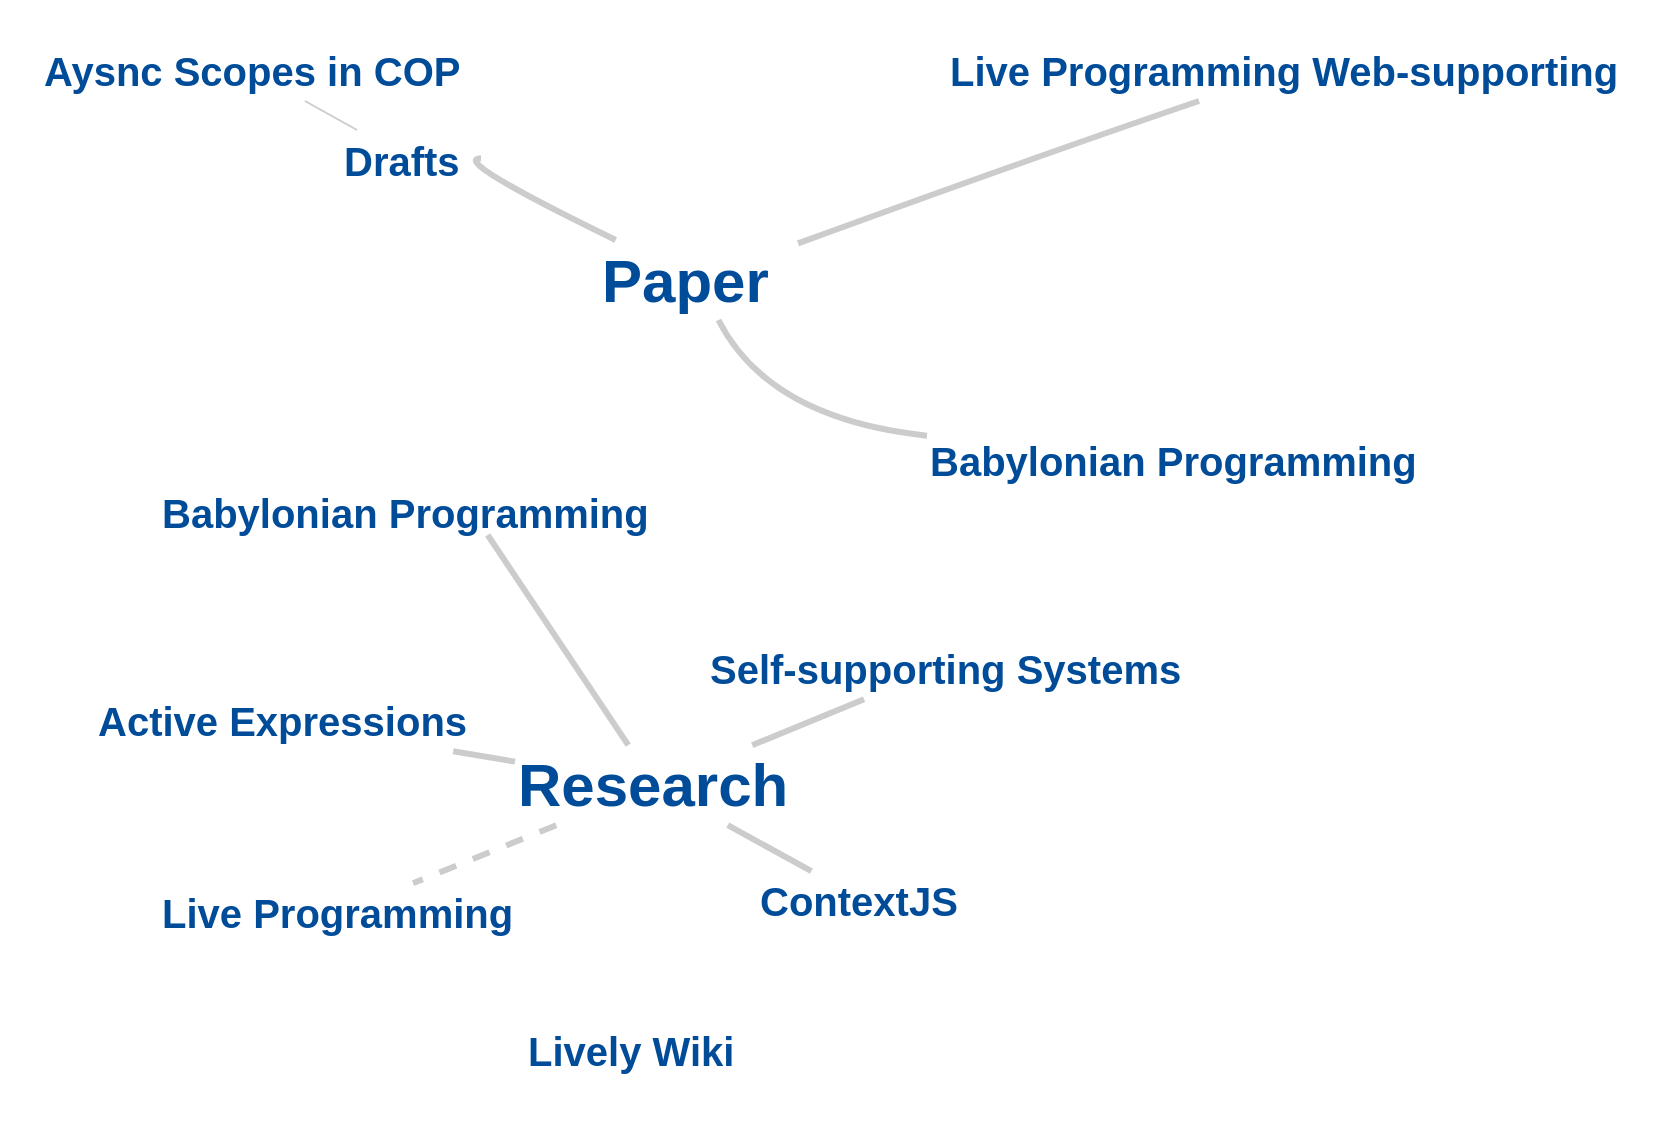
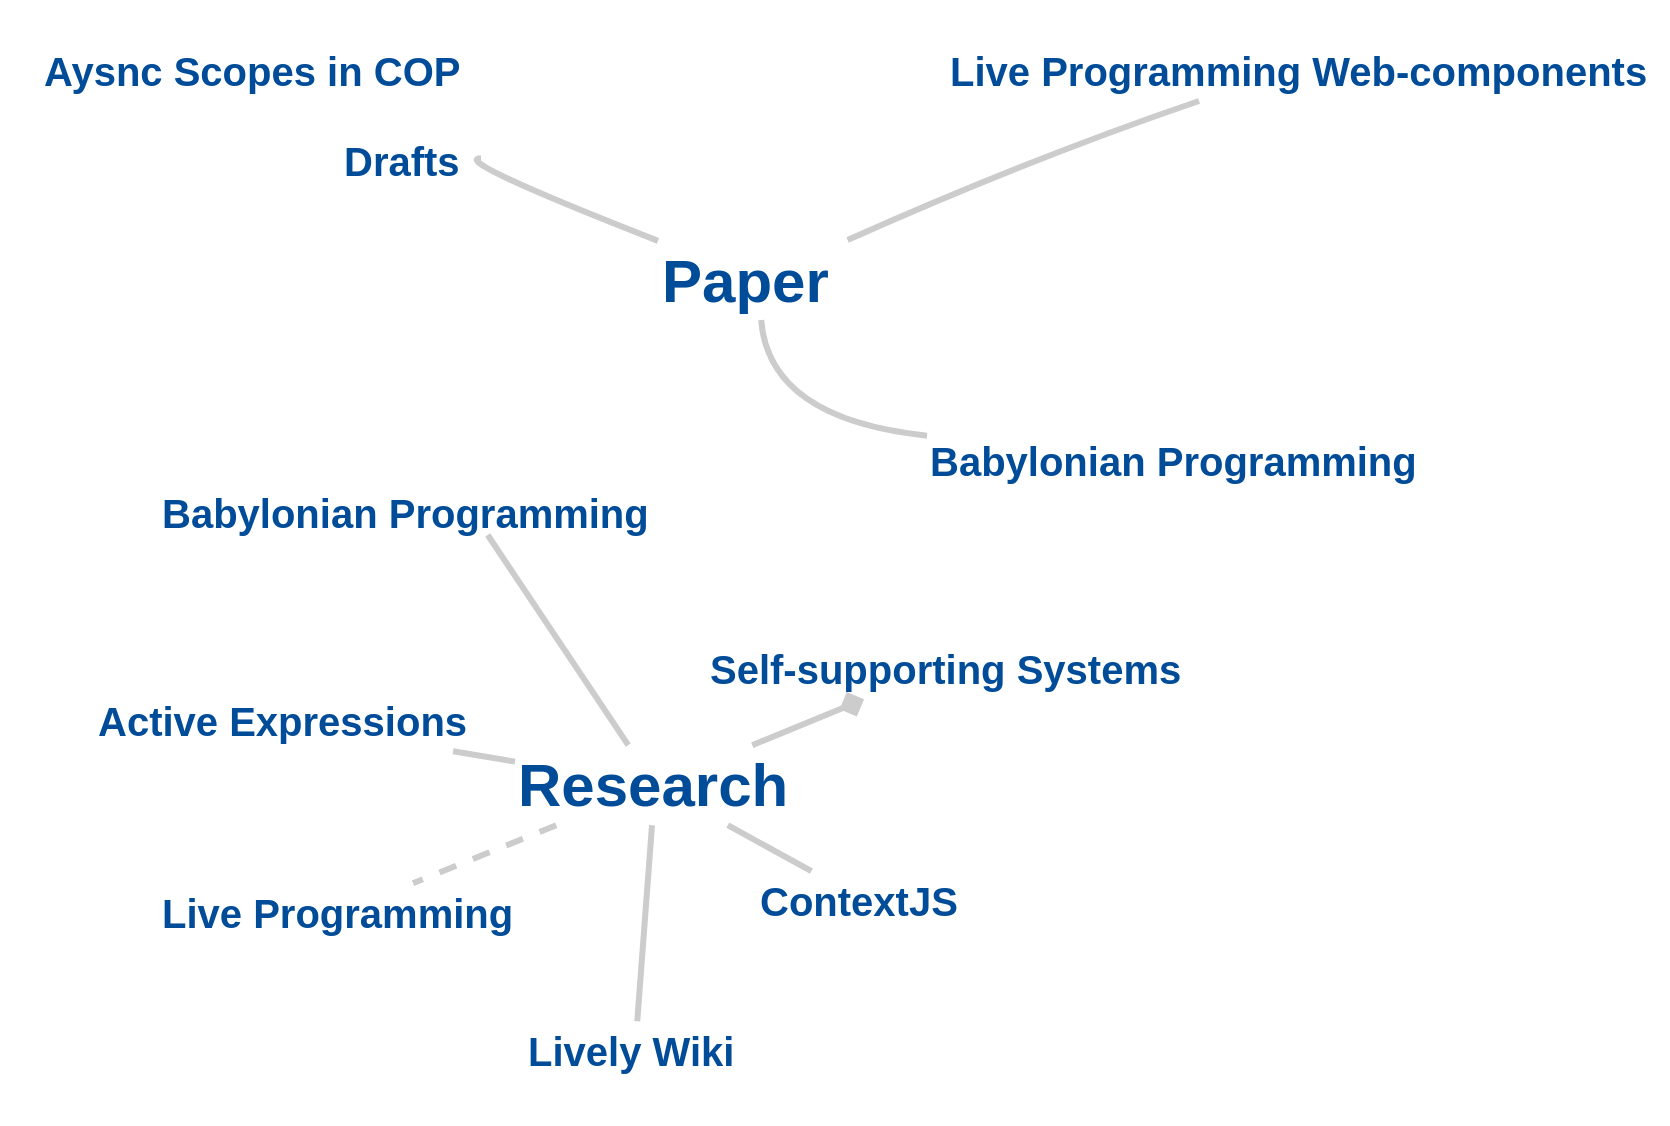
node "Live Programming Web-supporting": label "Live Programming Web-supporting" -> "Live Programming Web-components"
edge "Aysnc Scopes in COP" -- "Drafts": removed
node "Paper": moved (698, 280) -> (758, 280)
edge "Self-supporting Systems" -- "Research": arrowhead none -> diamond
edge "Research" -- "Lively Wiki": added
